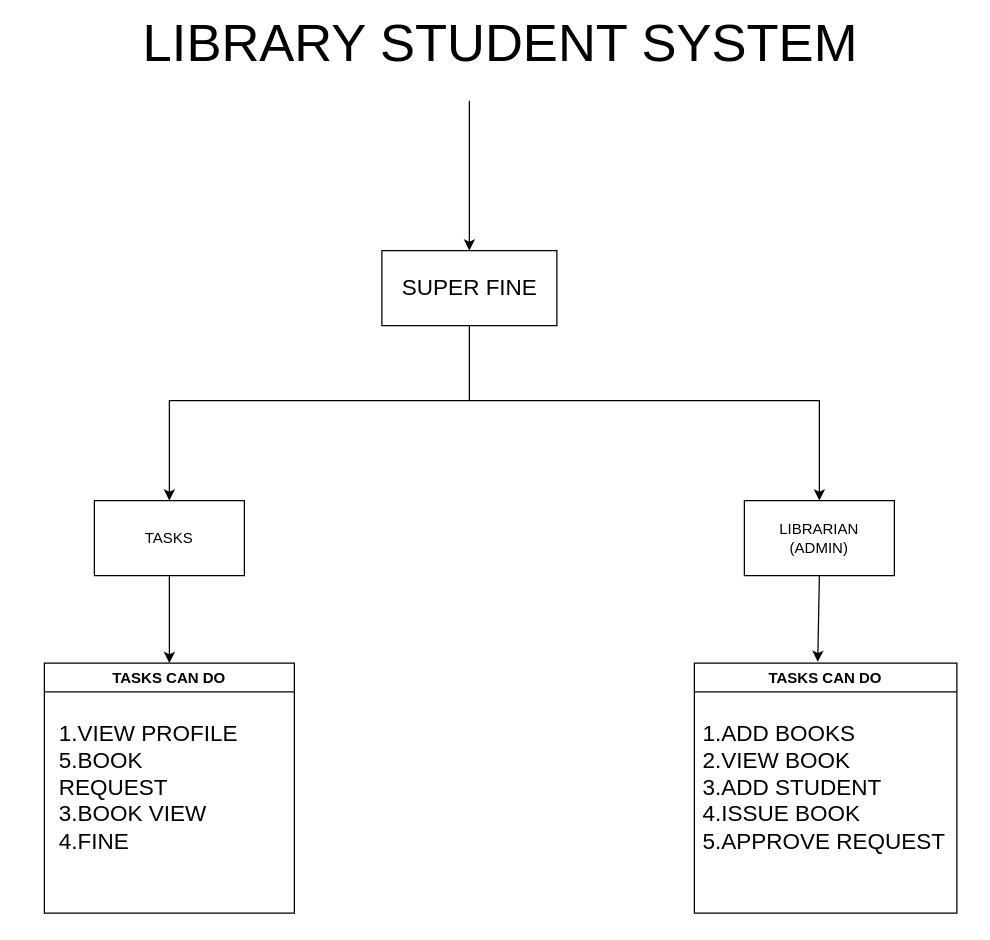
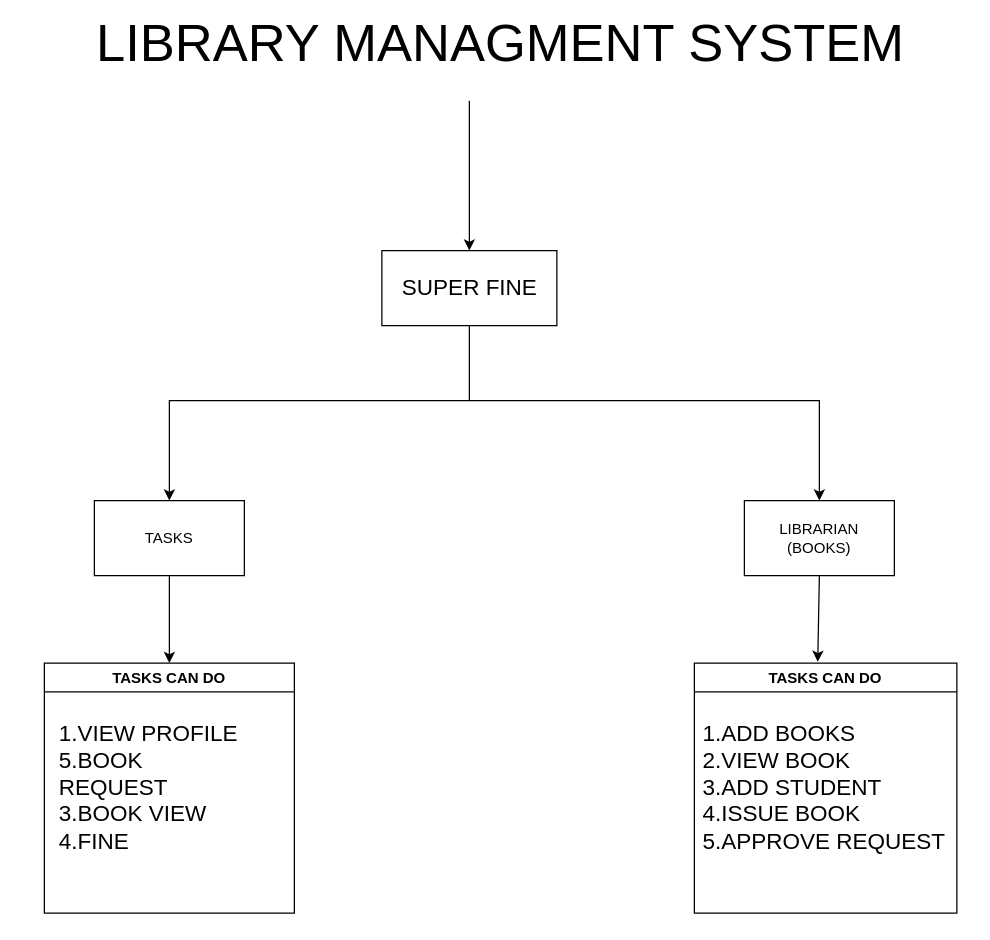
node "LIBRARY STUDENT SYSTEM": label "LIBRARY STUDENT SYSTEM" -> "LIBRARY MANAGMENT SYSTEM"
node "LIBRARIAN (ADMIN)": label "LIBRARIAN (ADMIN)" -> "LIBRARIAN (BOOKS)"
